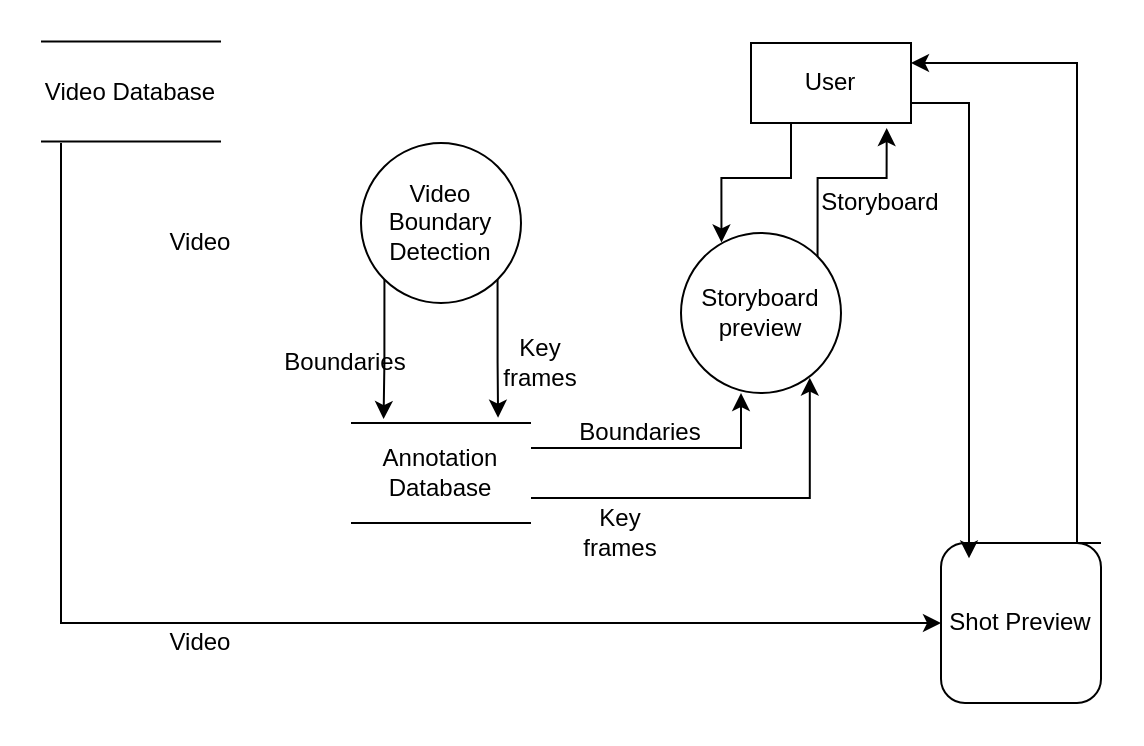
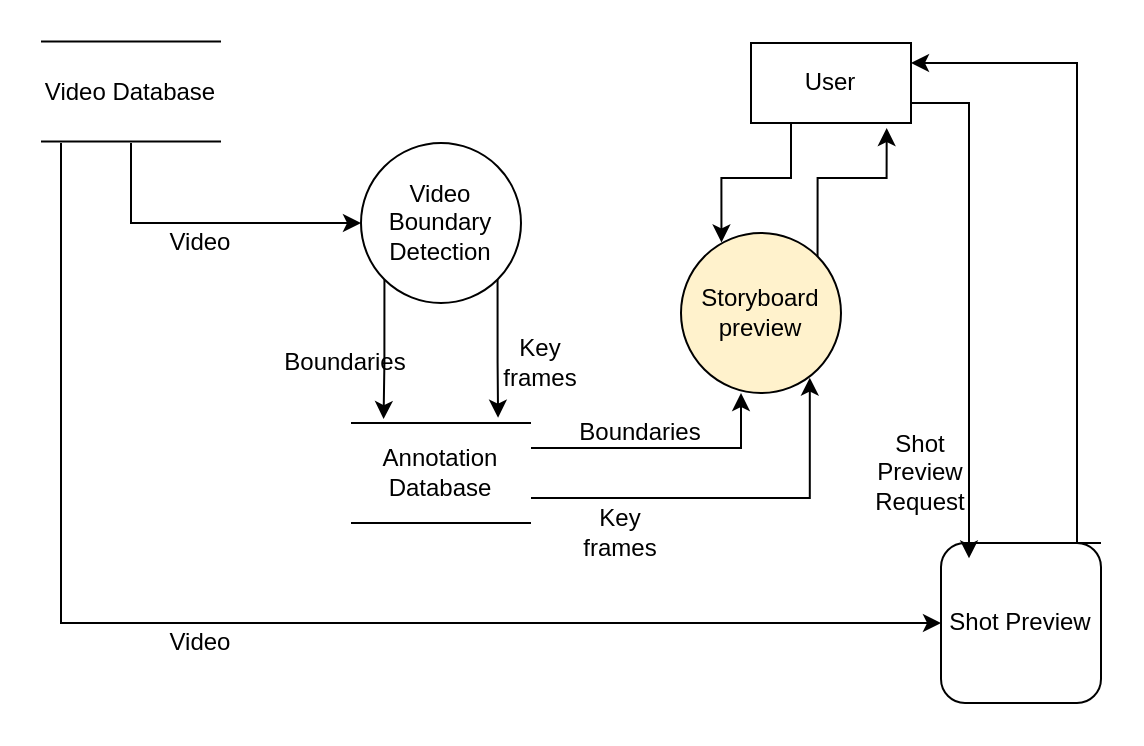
node "Storyboard": removed
edge "Video Database" -> "Video Boundary Detection": added
node "Storyboard preview": fillcolor #ffffff -> #fff2cc
node "Shot Preview Request": added
